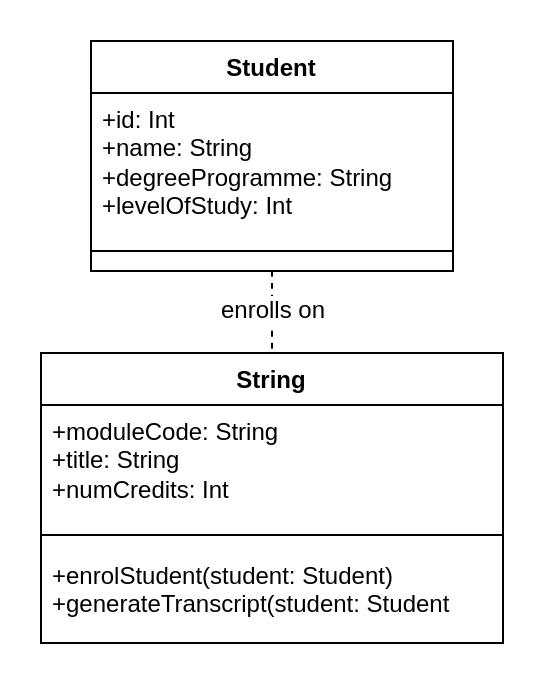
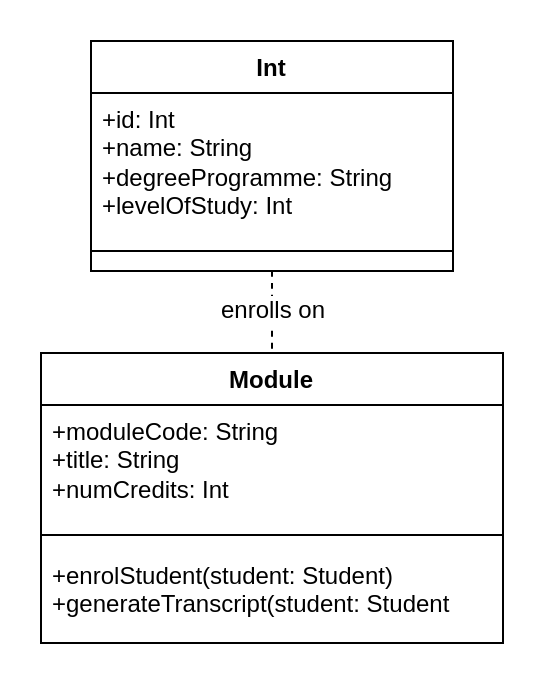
node "Student": label "Student" -> "Int"
node "String": label "String" -> "Module"
